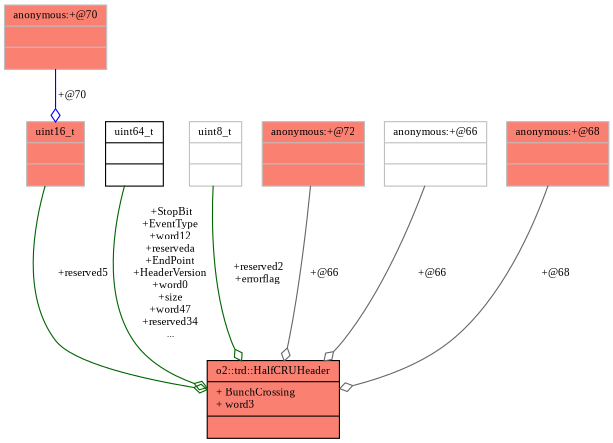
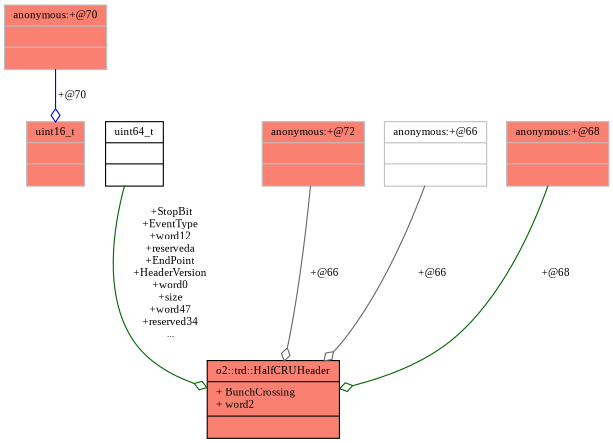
node "uint8_t": removed
edge "anonymous:+@68" -> "o2::trd::HalfCRUHeader": color gray40 -> darkgreen
edge "uint16_t" -> "o2::trd::HalfCRUHeader": removed, label "+reserved5"
node "o2::trd::HalfCRUHeader": text "+ word3" -> "+ word2"
